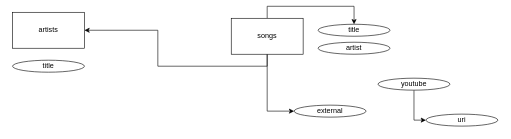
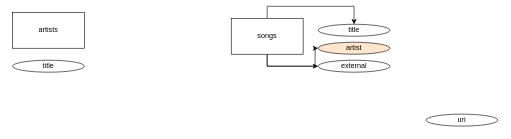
edge "songs" -> "artists": now "songs" -> "artist"
node "artist": fillcolor #ffffff -> #ffe6cc
node "youtube": removed
node "external": moved (330, 111) -> (354, 66)
edge "youtube" -> "uri": removed
